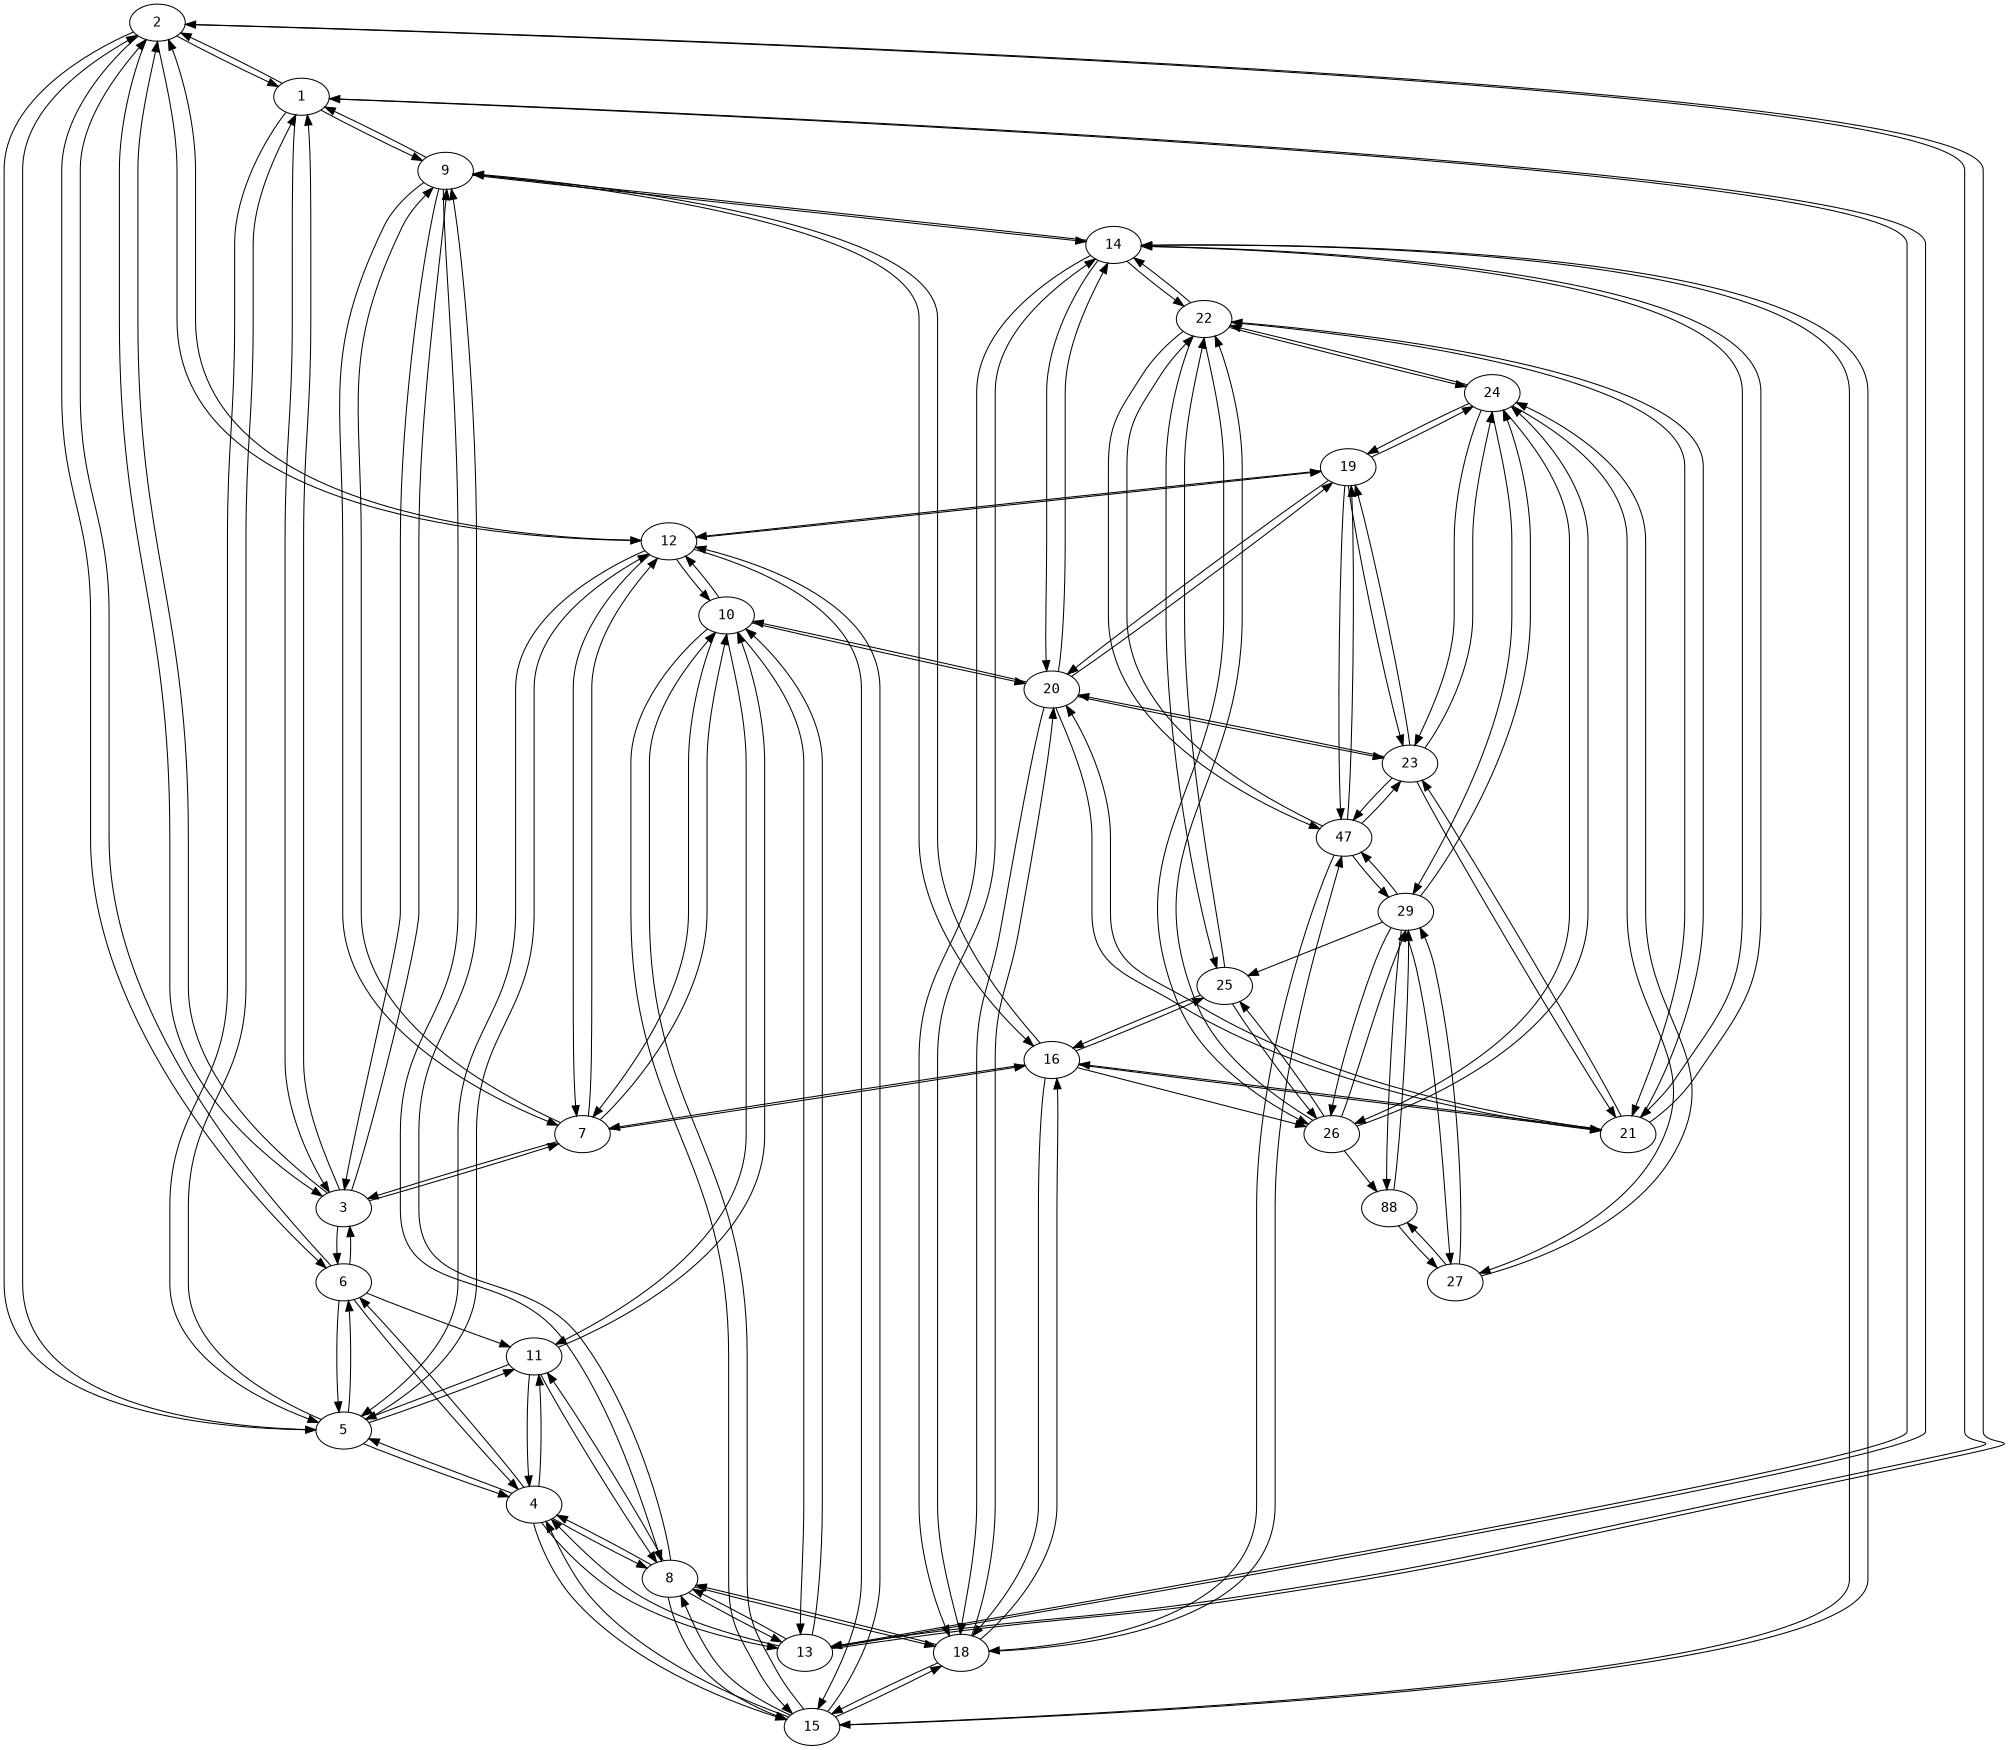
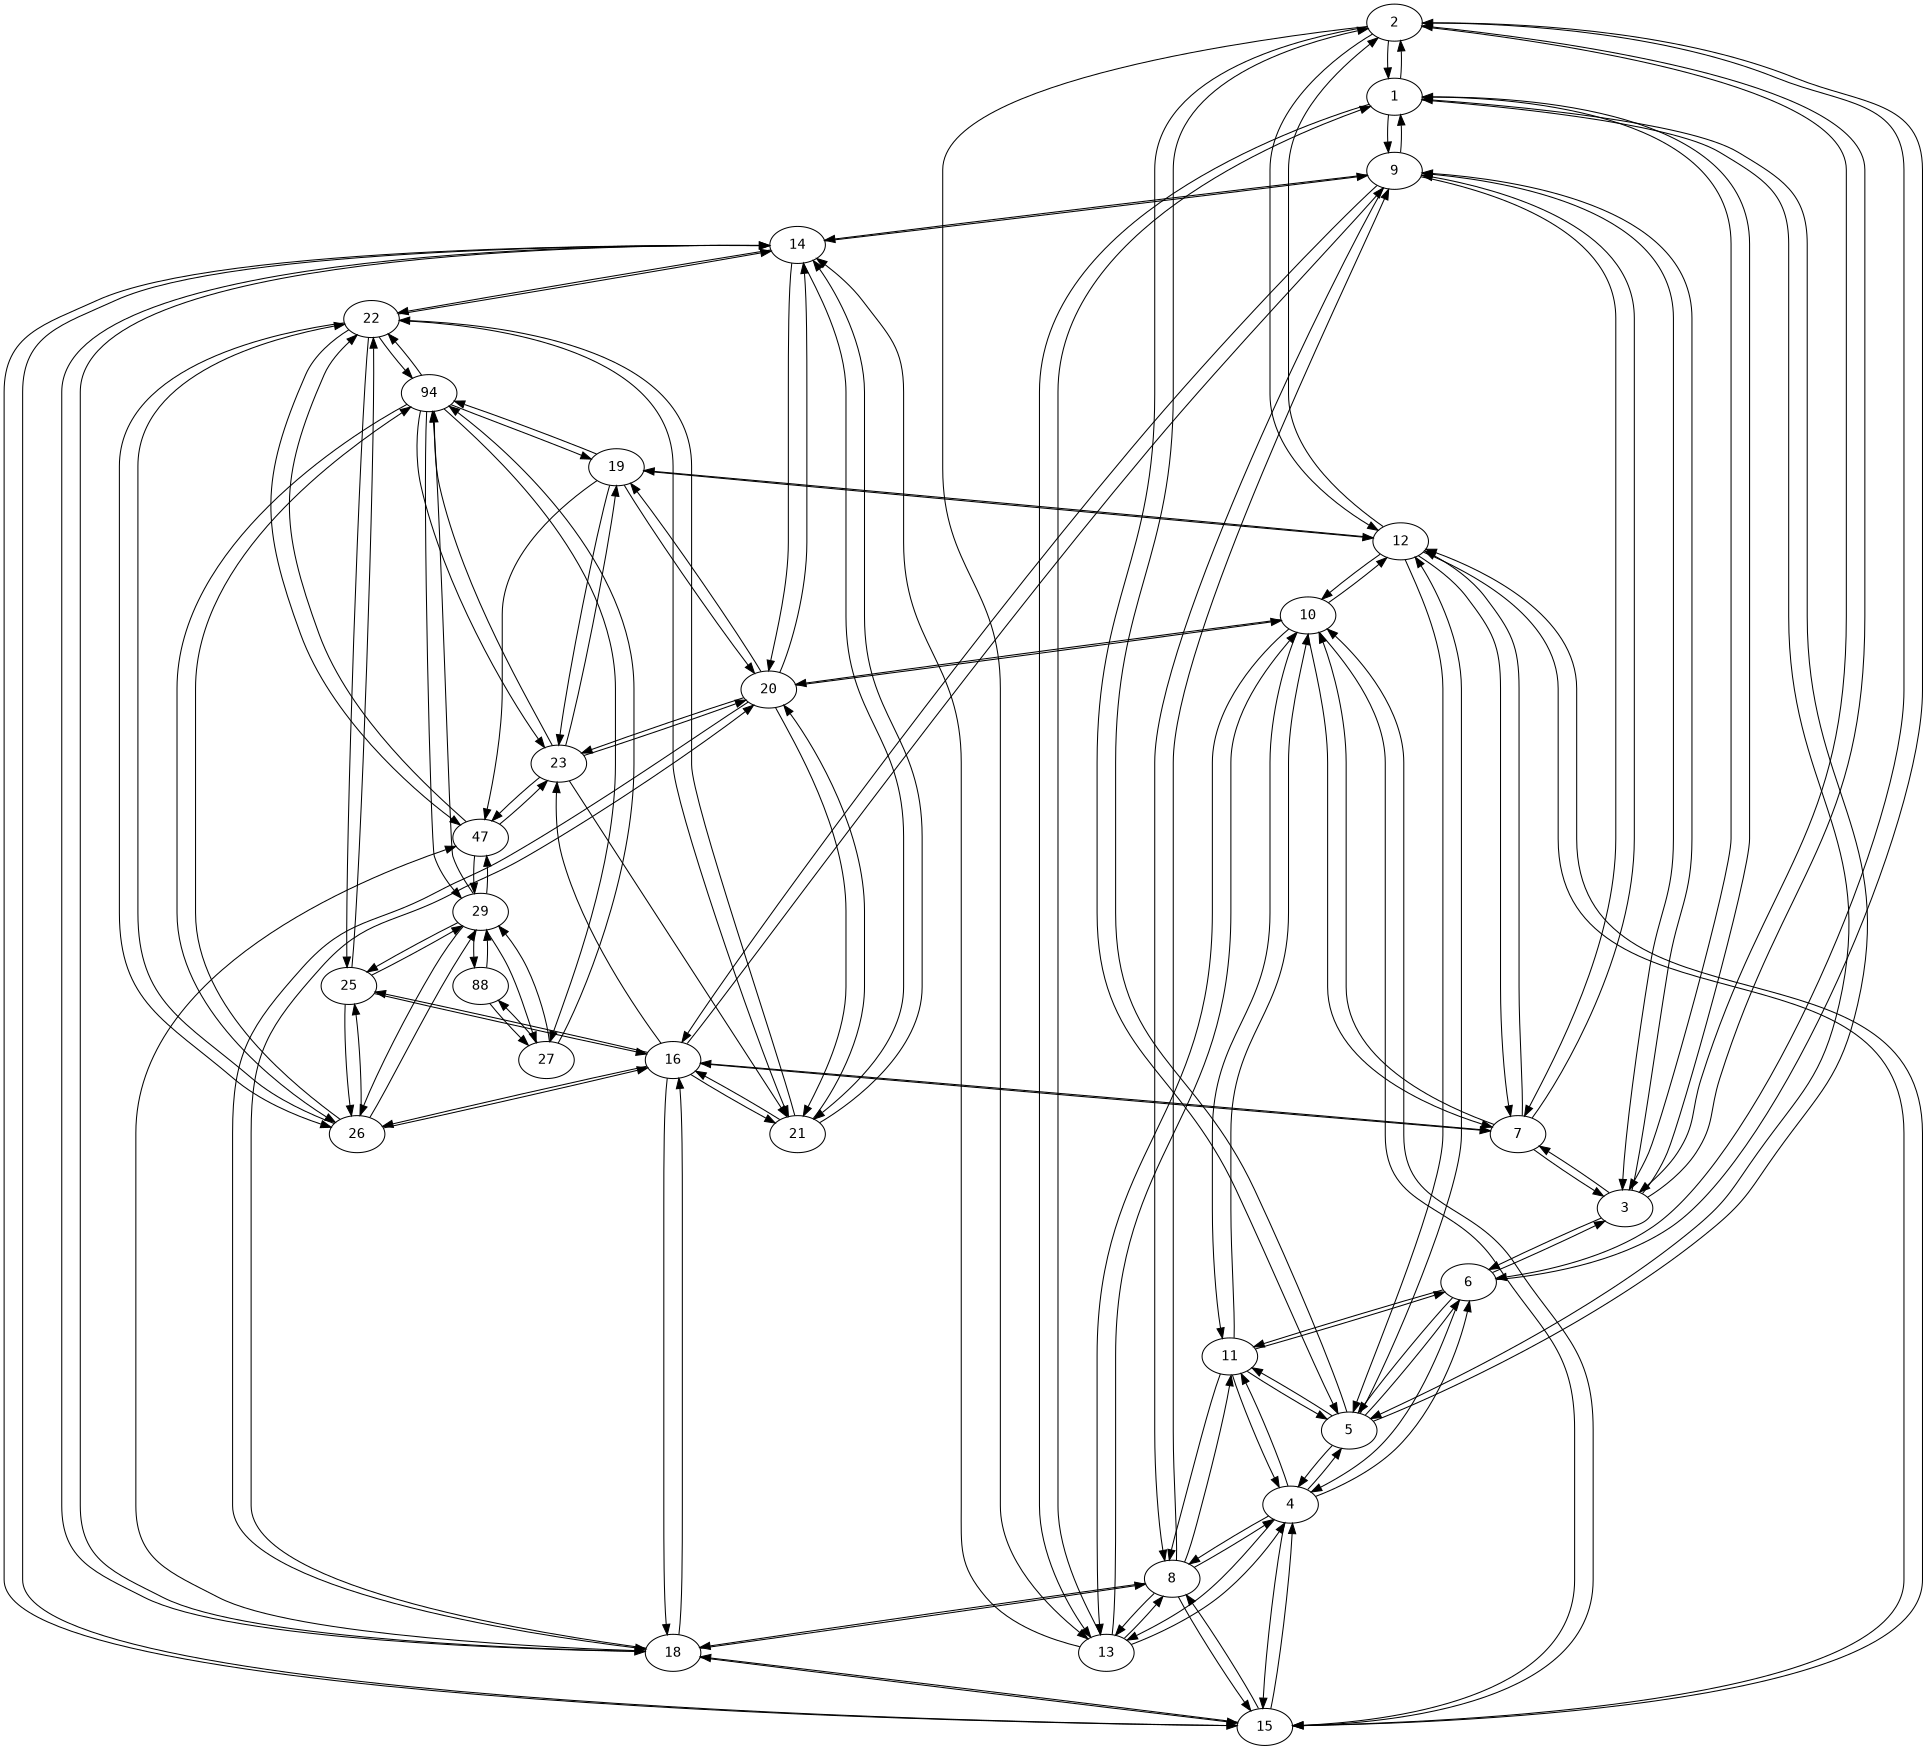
node "24": label "24" -> "94"
edge "13" -> "2": now "13" -> "14"
edge "47" -> "19": removed
edge "21" -> "23": now "16" -> "23"
edge "25" -> "29": added
edge "26" -> "88": now "26" -> "16"
edge "11" -> "6": added
edge "47" -> "18": removed
